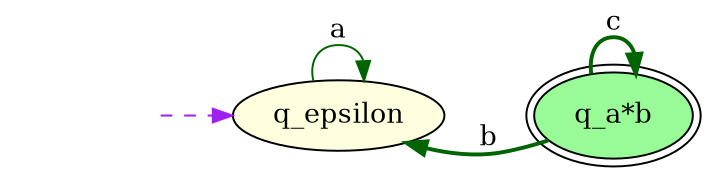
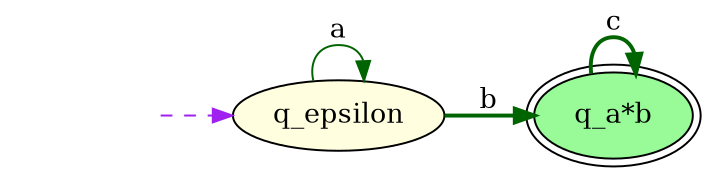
edge "q_a*b" -> "q_epsilon": reversed
